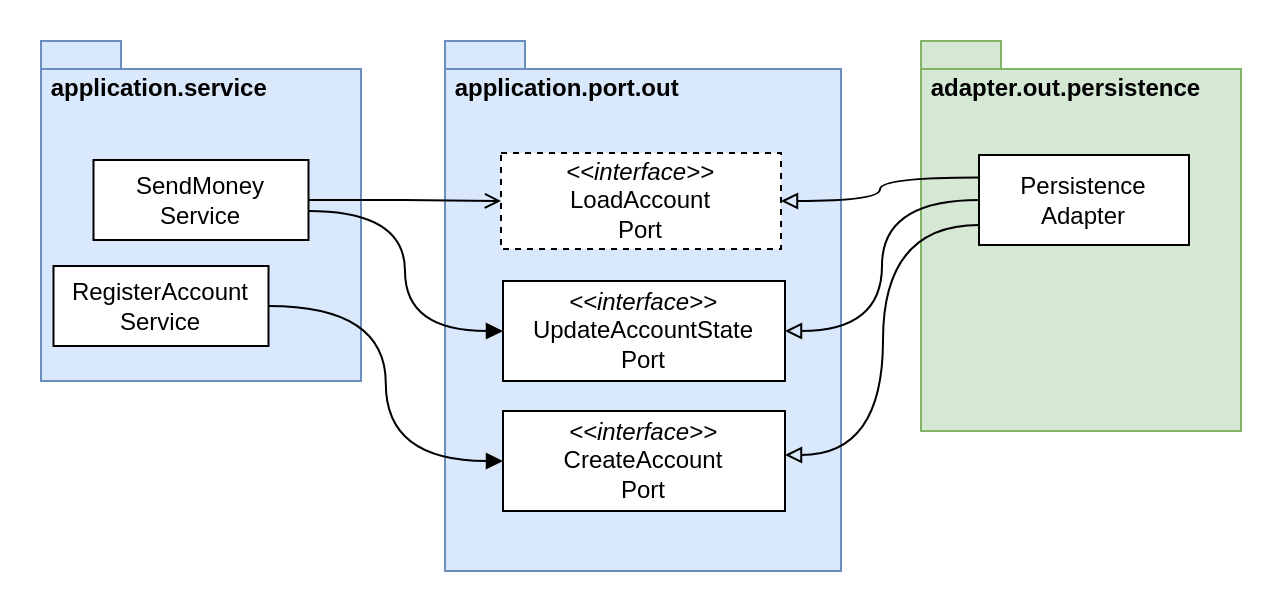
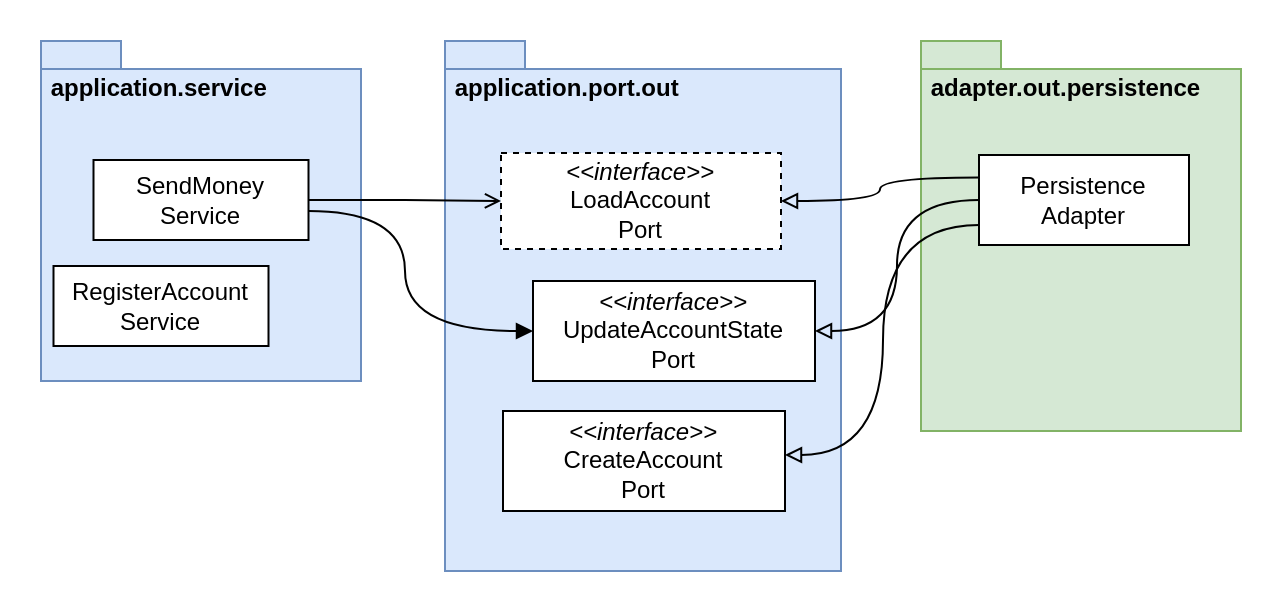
node "<<interface>> UpdateAccountState Port": moved (644, 331) -> (674, 331)
edge "RegisterAccount Service" -> "<<interface>> CreateAccount Port": removed
